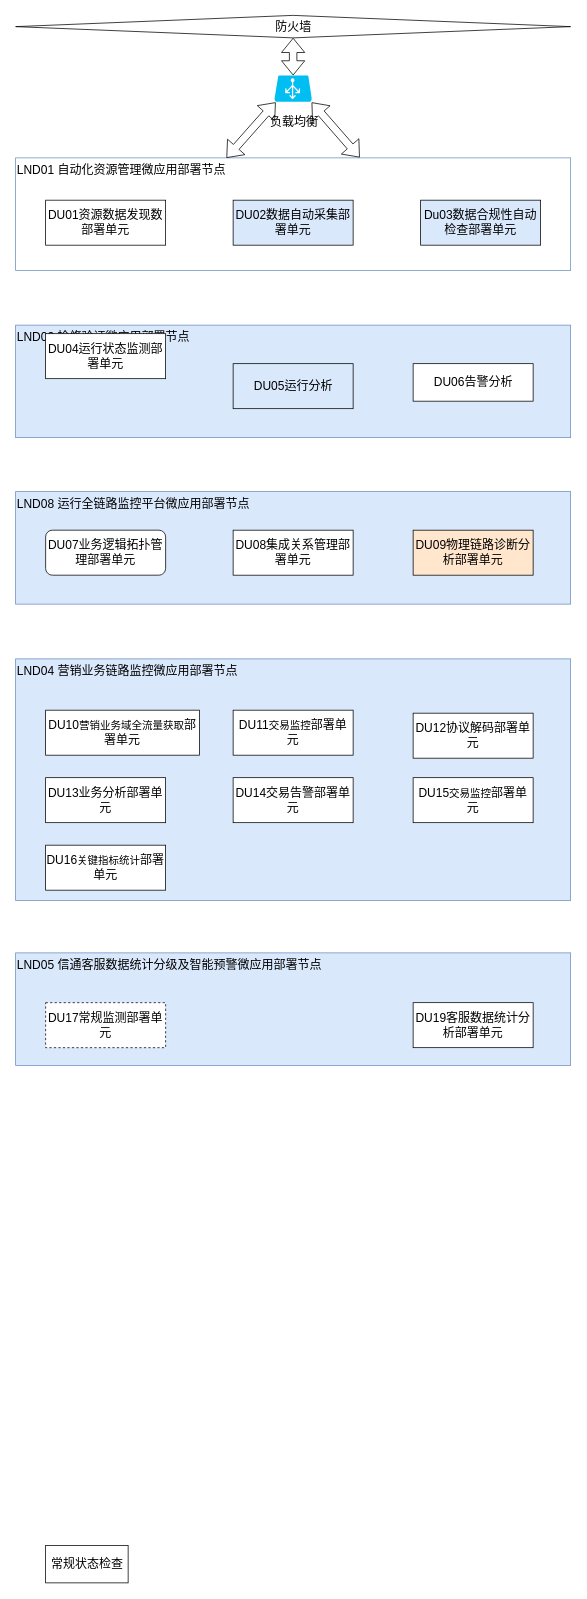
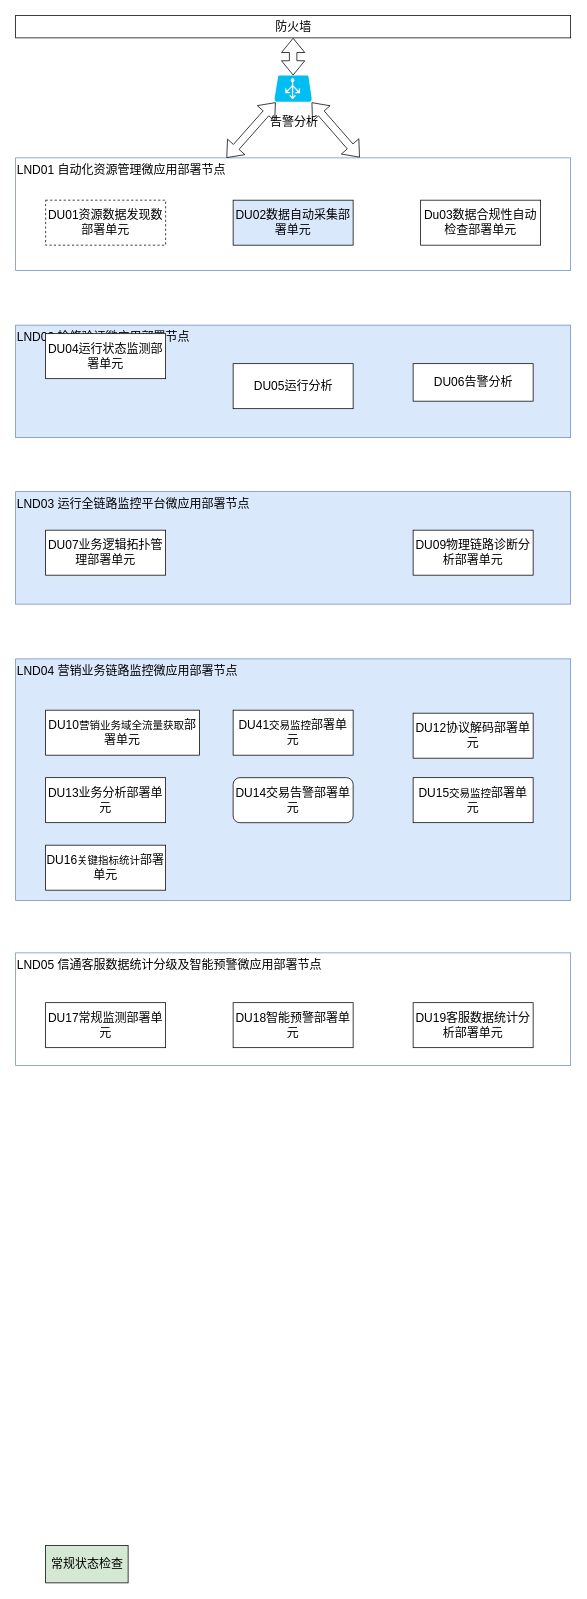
node "防火墙": shape diamond -> rectangle
node "负载均衡": label "负载均衡" -> "告警分析"
node "DU01资源数据发现数部署单元": style solid -> dashed
node "Du03数据合规性自动检查部署单元": fillcolor #dae8fc -> #ffffff
node "DU05运行分析": fillcolor #dae8fc -> #ffffff
node "LND08 运行全链路监控平台微应用部署节点": label "LND08 运行全链路监控平台微应用部署节点" -> "LND03 运行全链路监控平台微应用部署节点"
node "DU07业务逻辑拓扑管理部署单元": shape rounded rectangle -> rectangle
node "DU08集成关系管理部署单元": removed
node "DU09物理链路诊断分析部署单元": fillcolor #ffe6cc -> #ffffff
node "DU11交易监控部署单元": label "DU11交易监控部署单元" -> "DU41交易监控部署单元"
node "DU14交易告警部署单元": shape rectangle -> rounded rectangle
node "LND05 信通客服数据统计分级及智能预警微应用部署节点": fillcolor #dae8fc -> #ffffff
node "DU17常规监测部署单元": style dashed -> solid
node "DU18智能预警部署单元": added
node "常规状态检查": fillcolor #ffffff -> #d5e8d4
